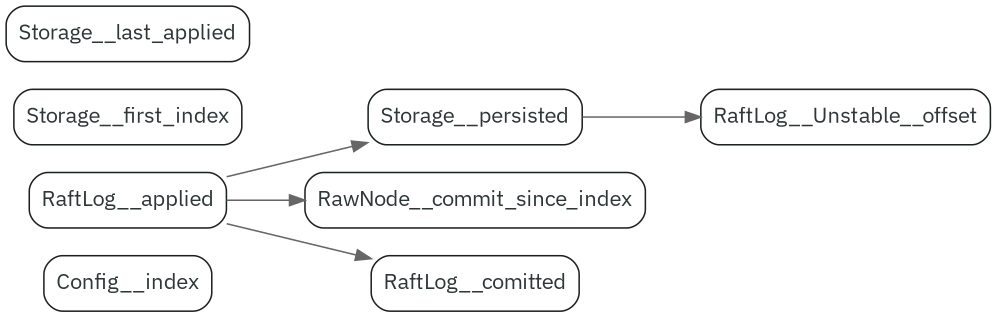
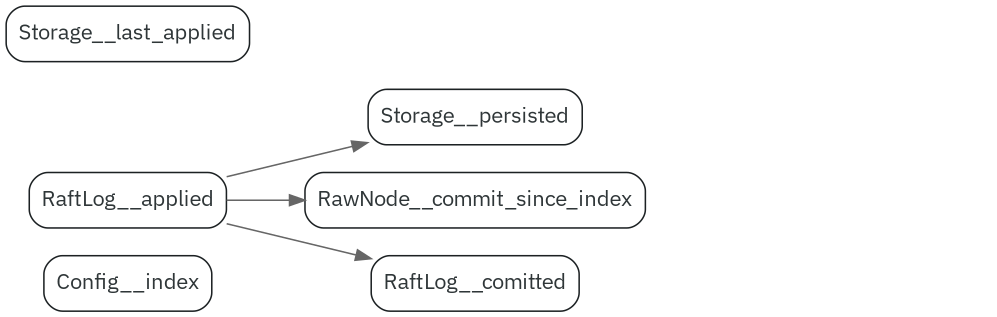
node "Storage__first_index": removed
node "RaftLog__Unstable__offset": removed
